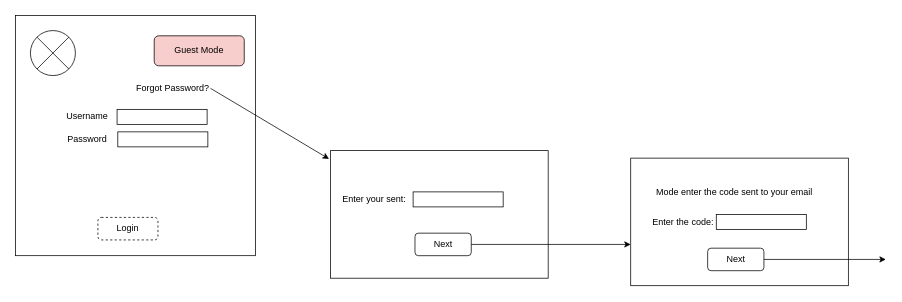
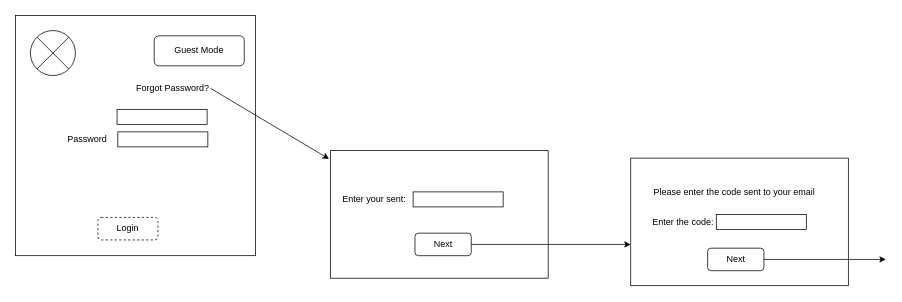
node "Guest Mode": fillcolor #f8cecc -> #ffffff
node "Username": removed
node "Mode enter the code sent to your email": label "Mode enter the code sent to your email" -> "Please enter the code sent to your email"
